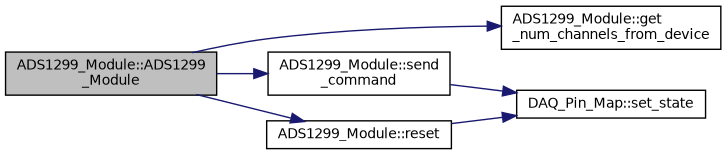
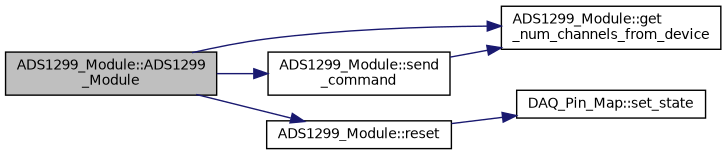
edge "ADS1299_Module::send _command" -> "DAQ_Pin_Map::set_state": now "ADS1299_Module::send _command" -> "ADS1299_Module::get _num_channels_from_device"
